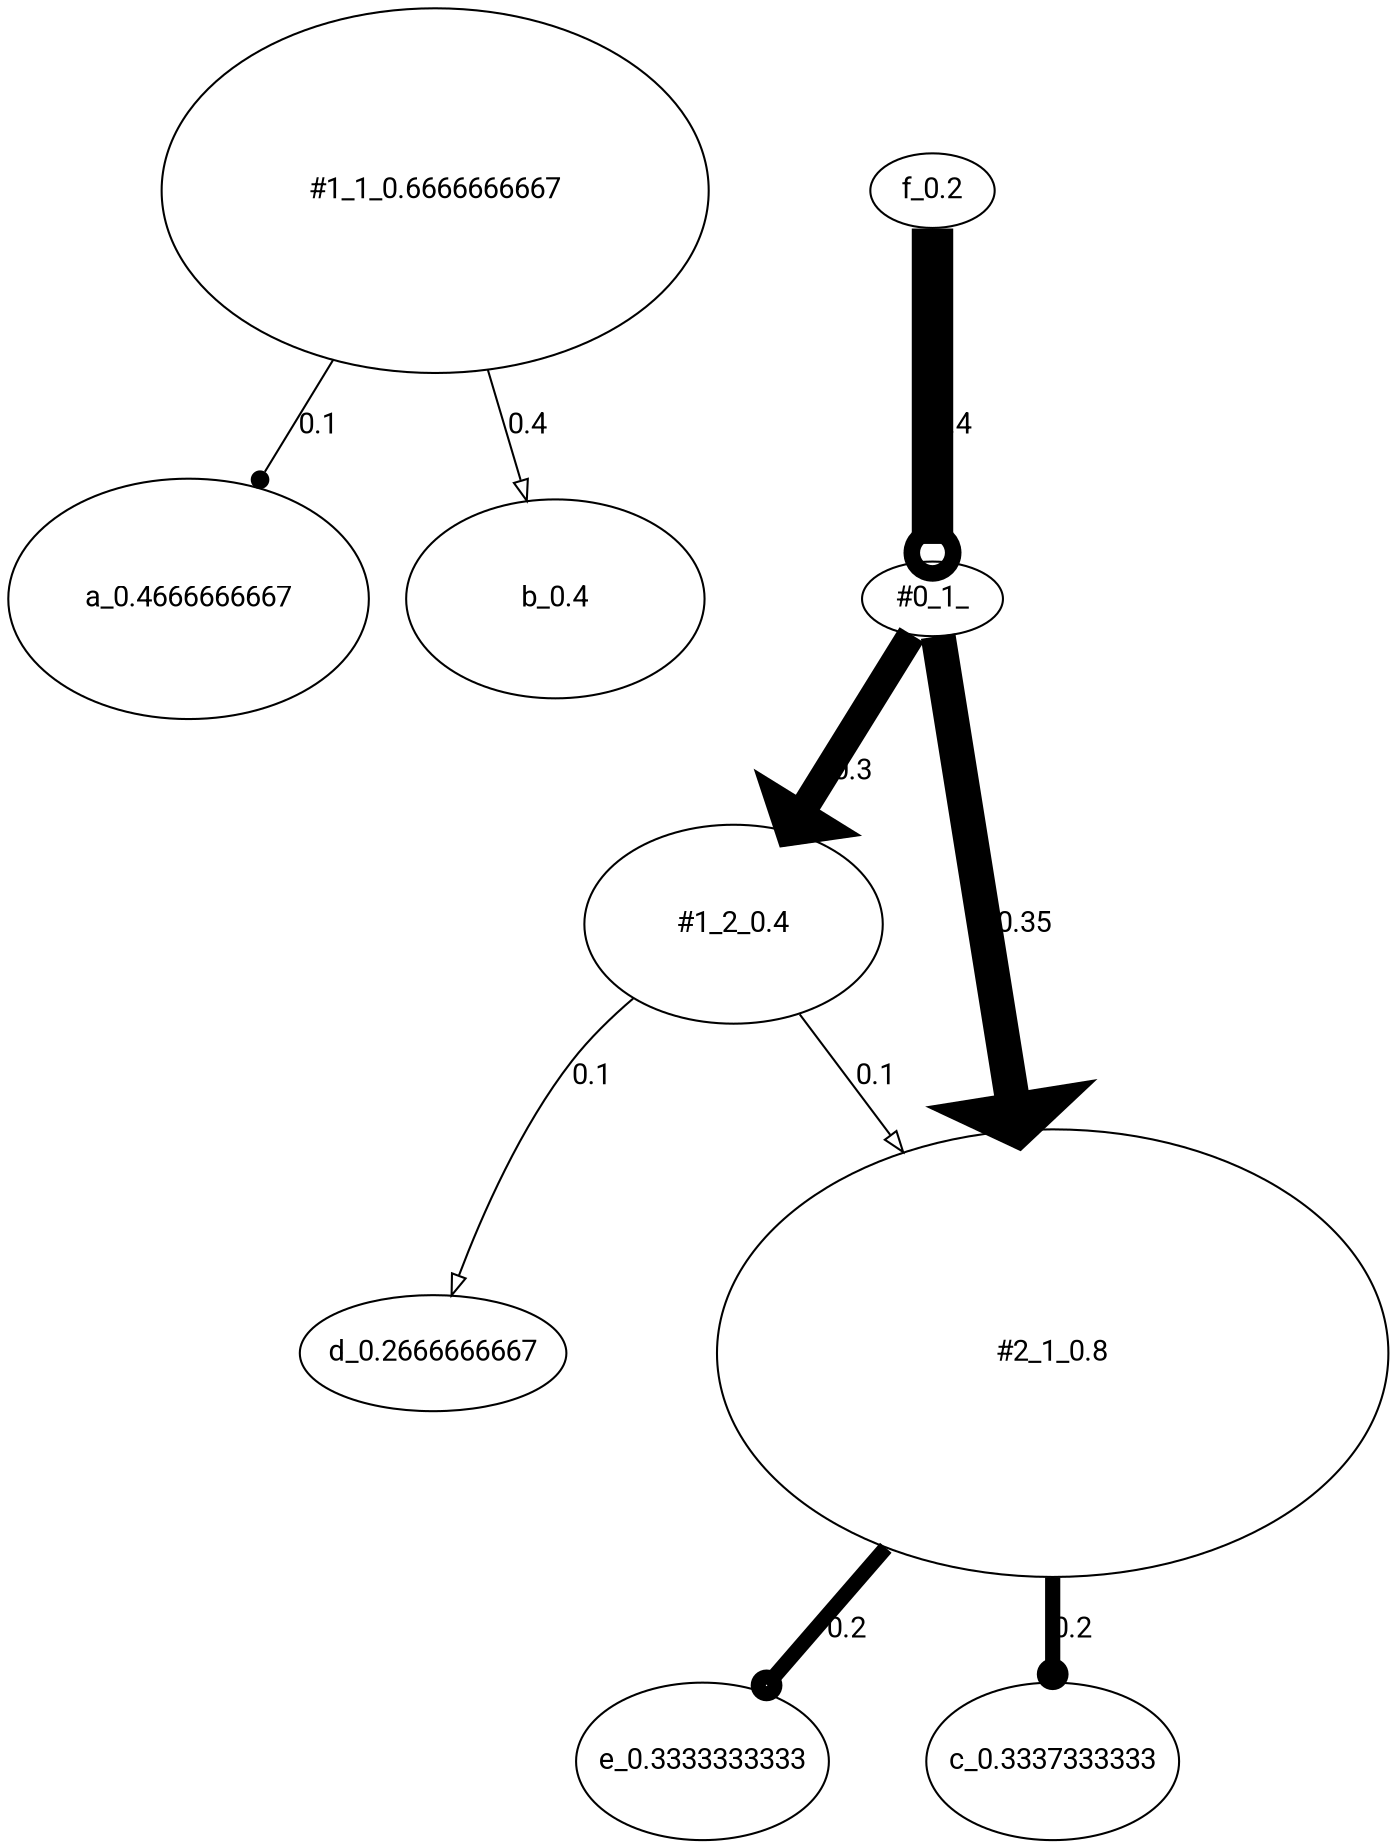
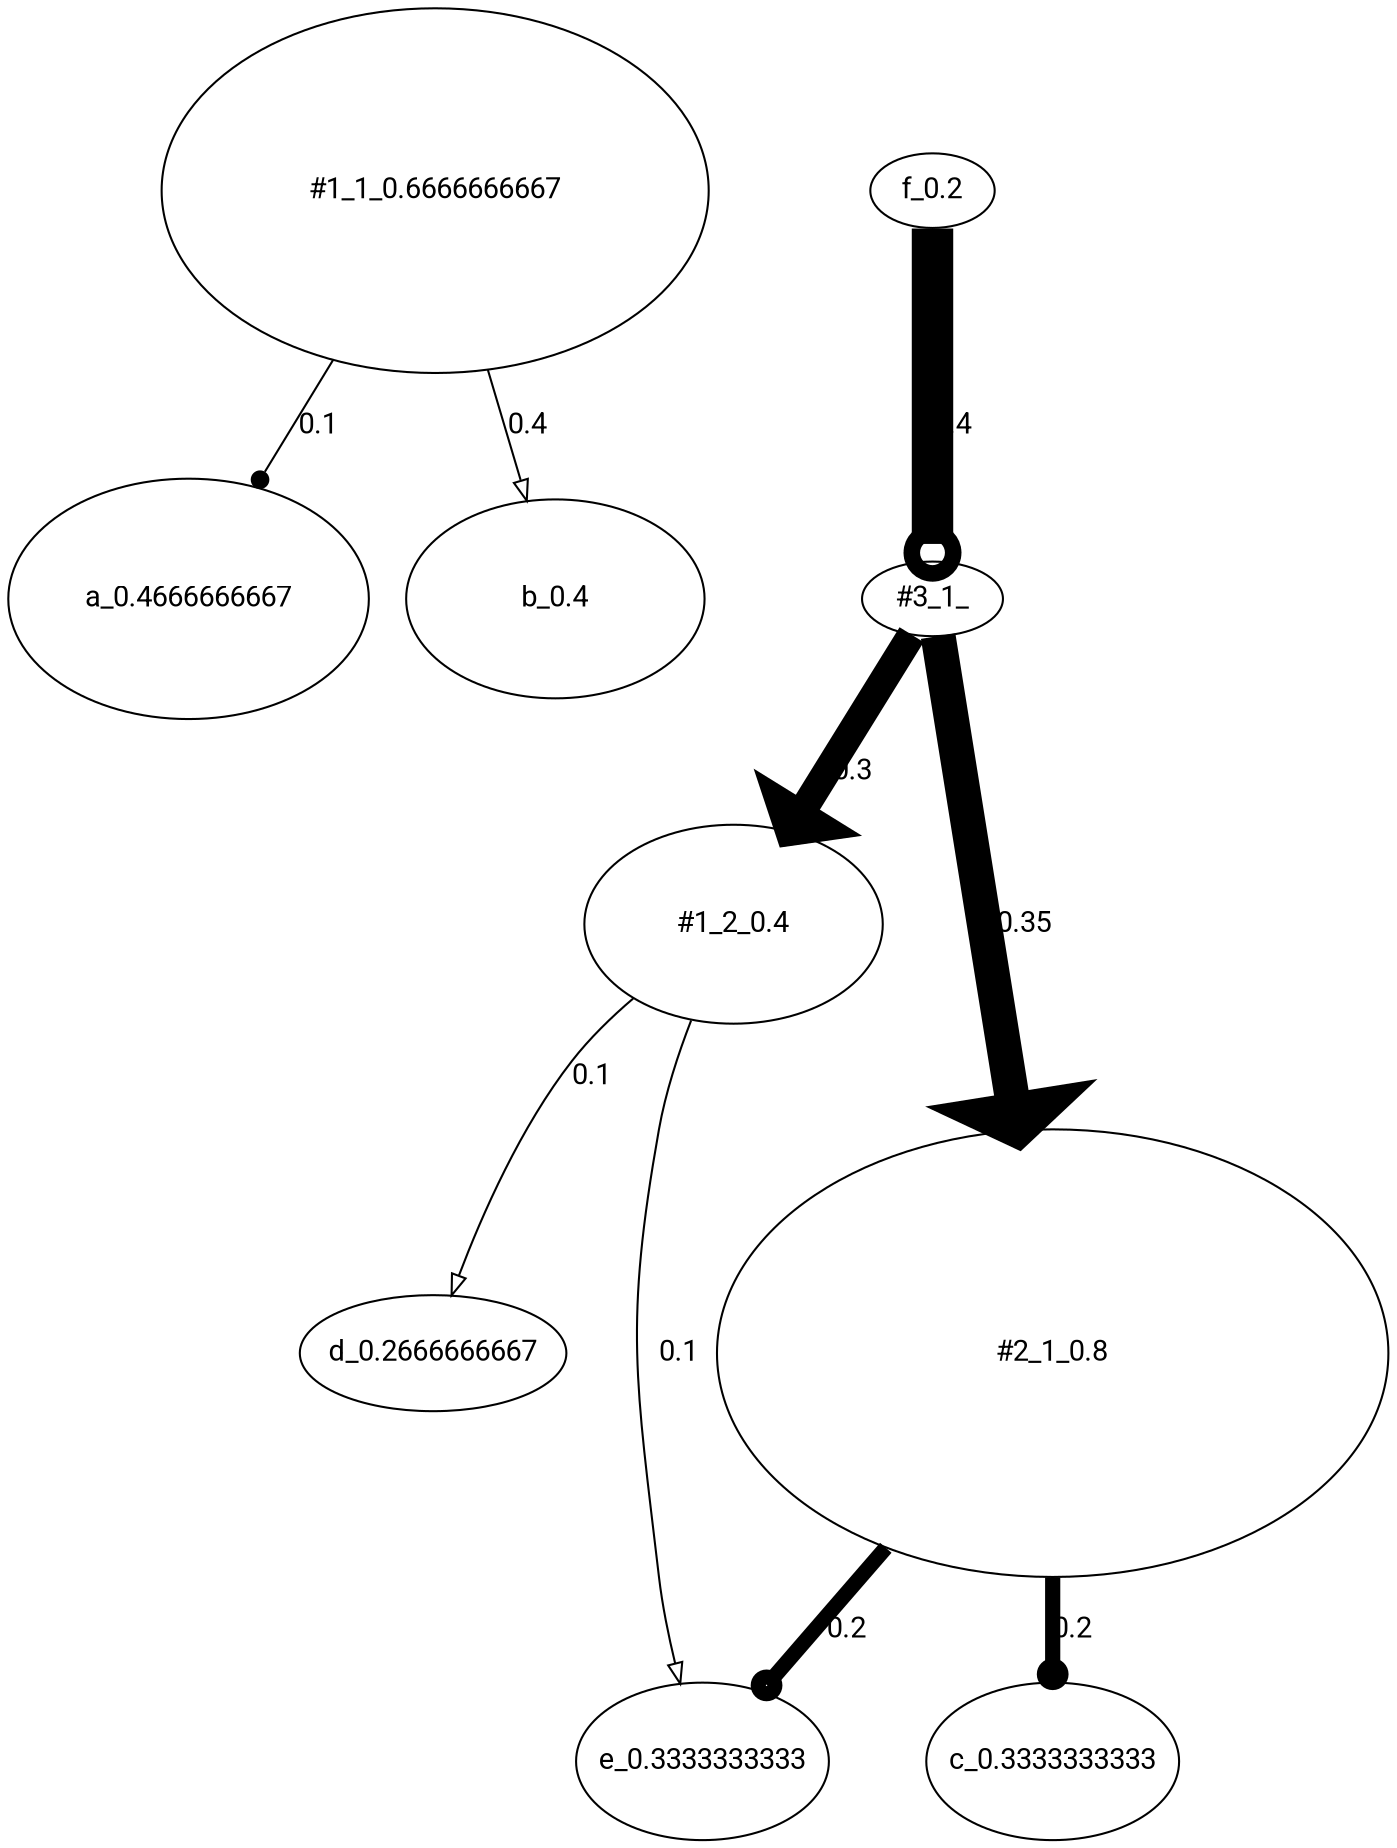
node "#0_1_": label "#0_1_" -> "#3_1_"
edge "#1_2_0.4" -> "#2_1_0.8": now "#1_2_0.4" -> "e_0.3333333333"
node "c_0.3337333333": label "c_0.3337333333" -> "c_0.3333333333"
